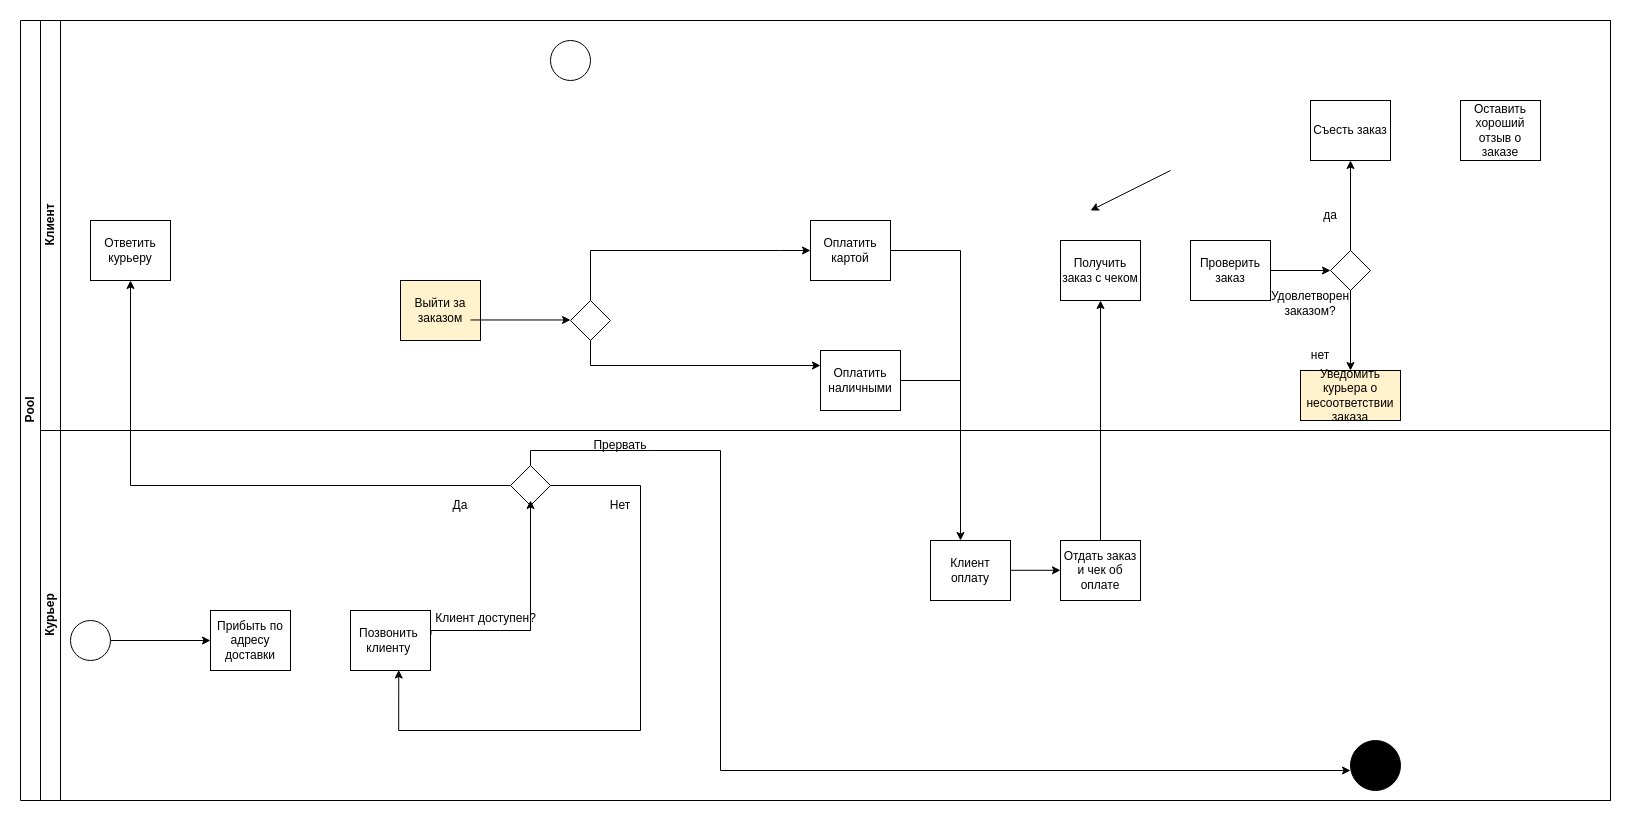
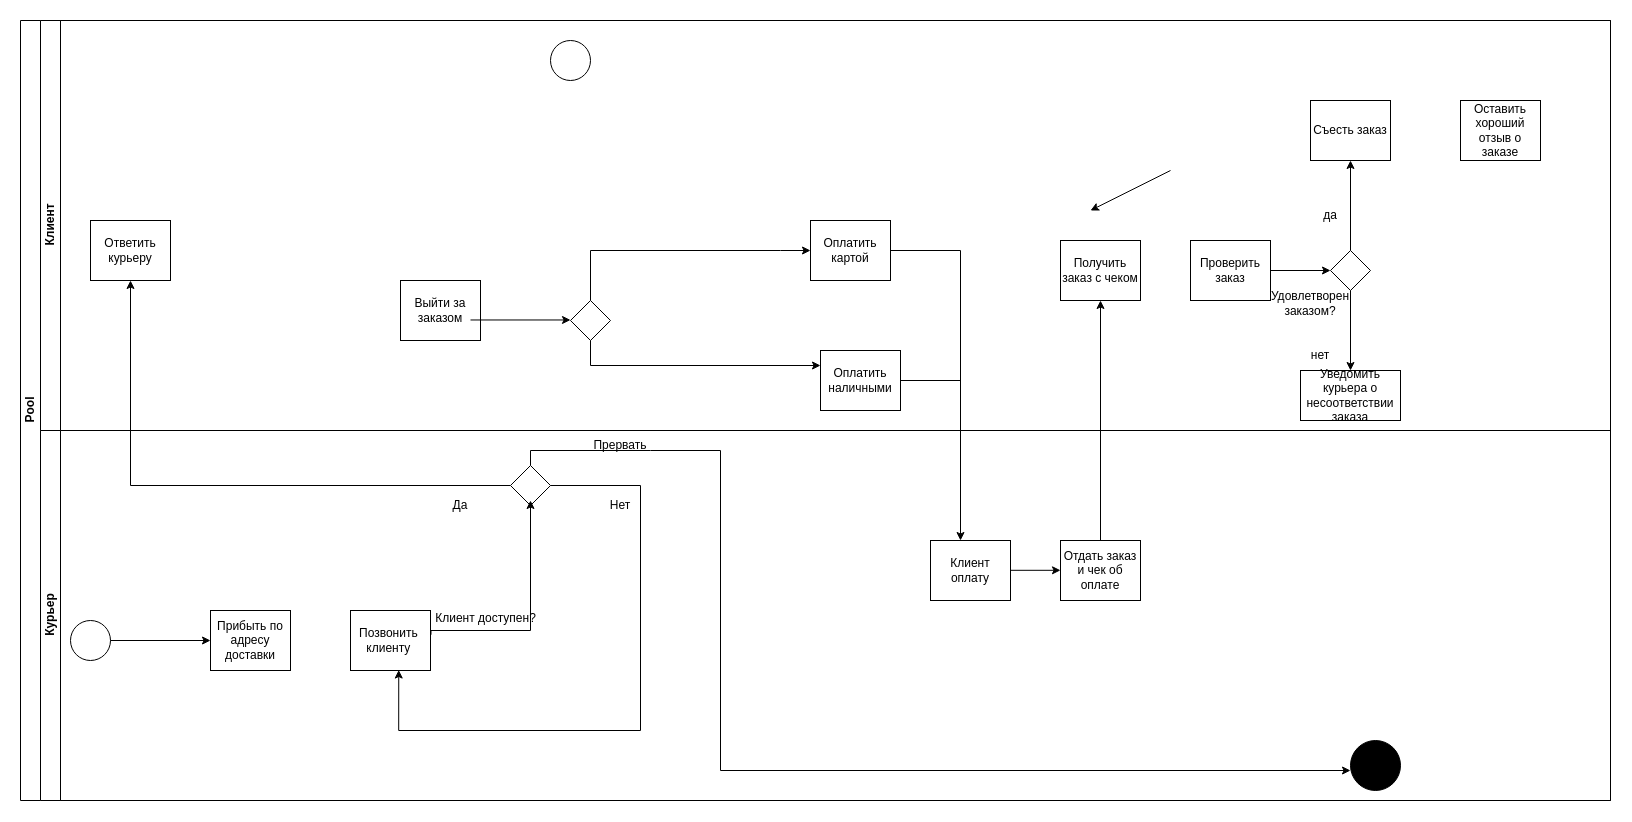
node "Выйти за заказом": fillcolor #fff2cc -> #ffffff
node "Уведомить курьера о несоответствии заказа": fillcolor #fff2cc -> #ffffff
